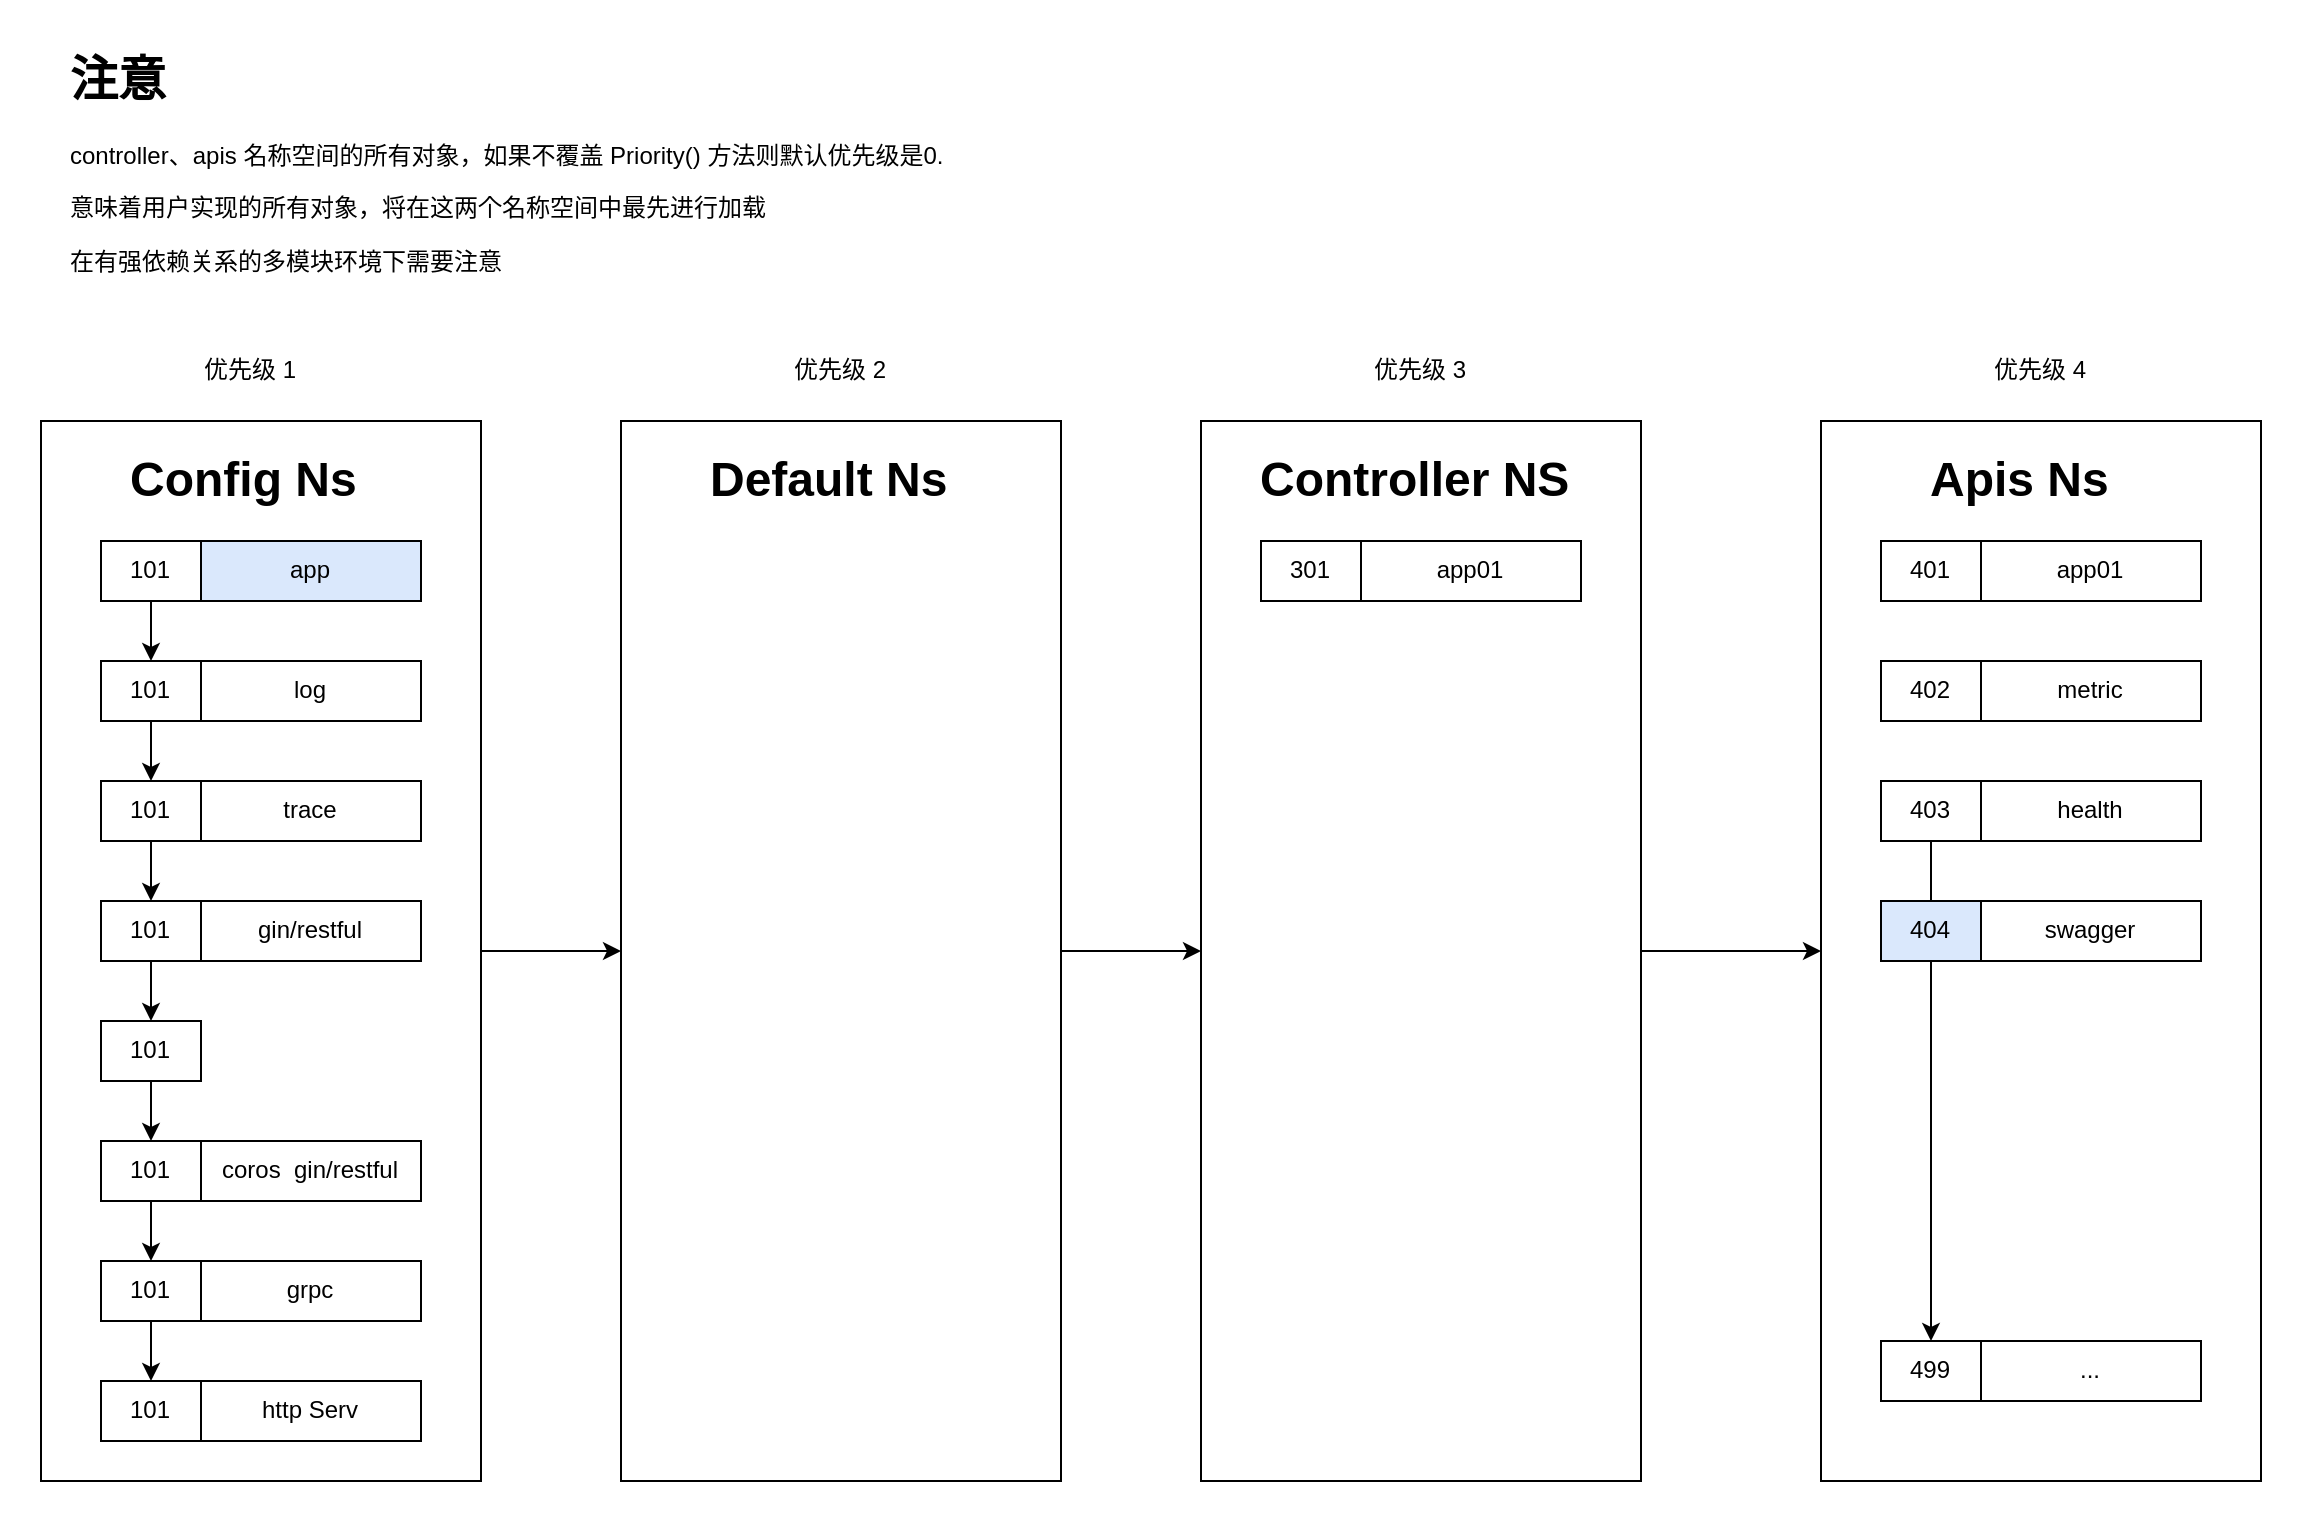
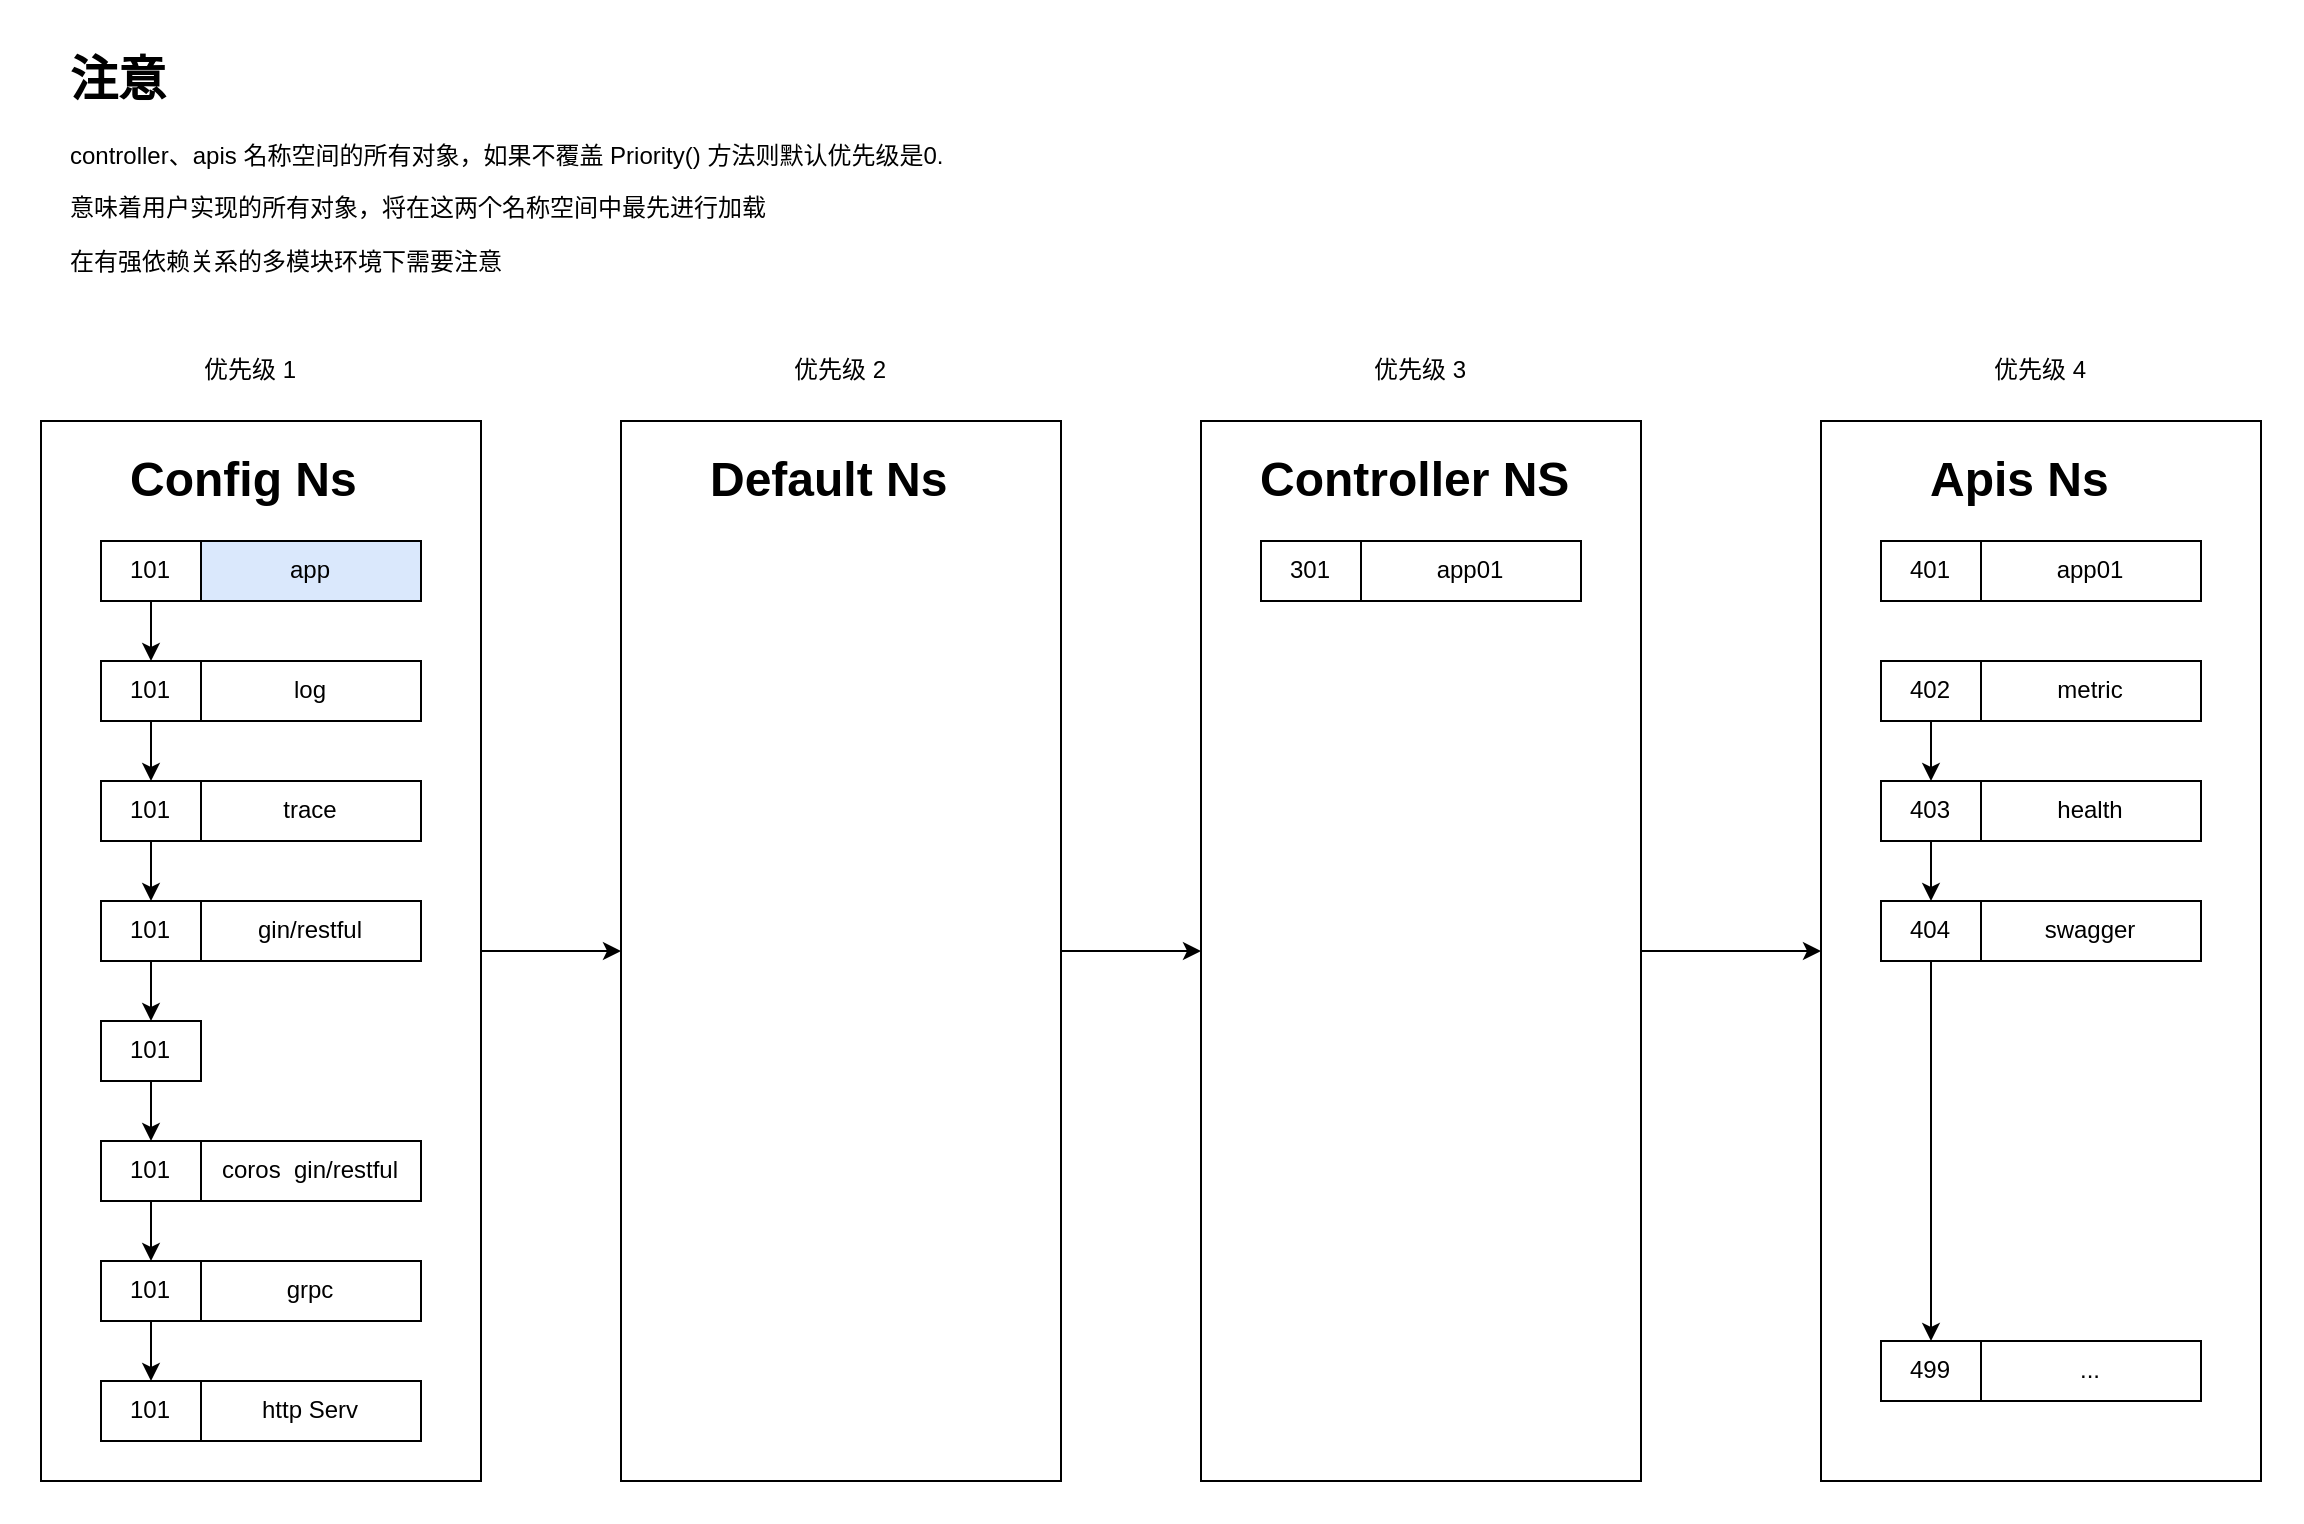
edge "402" -> "403": added
edge "403" -- "404": arrowhead none -> classic
node "404": fillcolor #dae8fc -> #ffffff
